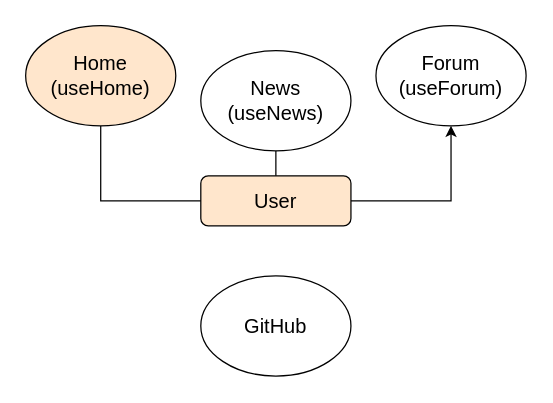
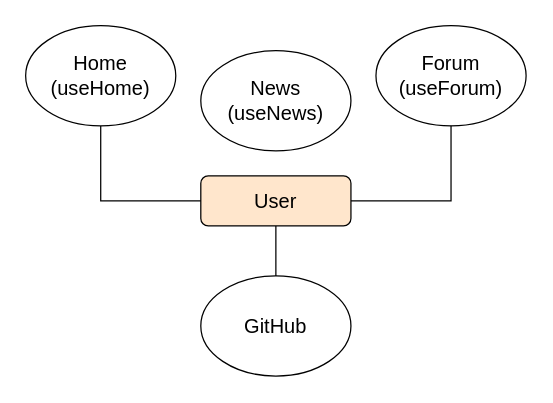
node "Home (useHome)": fillcolor #ffe6cc -> #ffffff
edge "User" -> "Forum (useForum)": arrowhead classic -> none
edge "News (useNews)" -- "User": removed
edge "User" -- "GitHub": added
